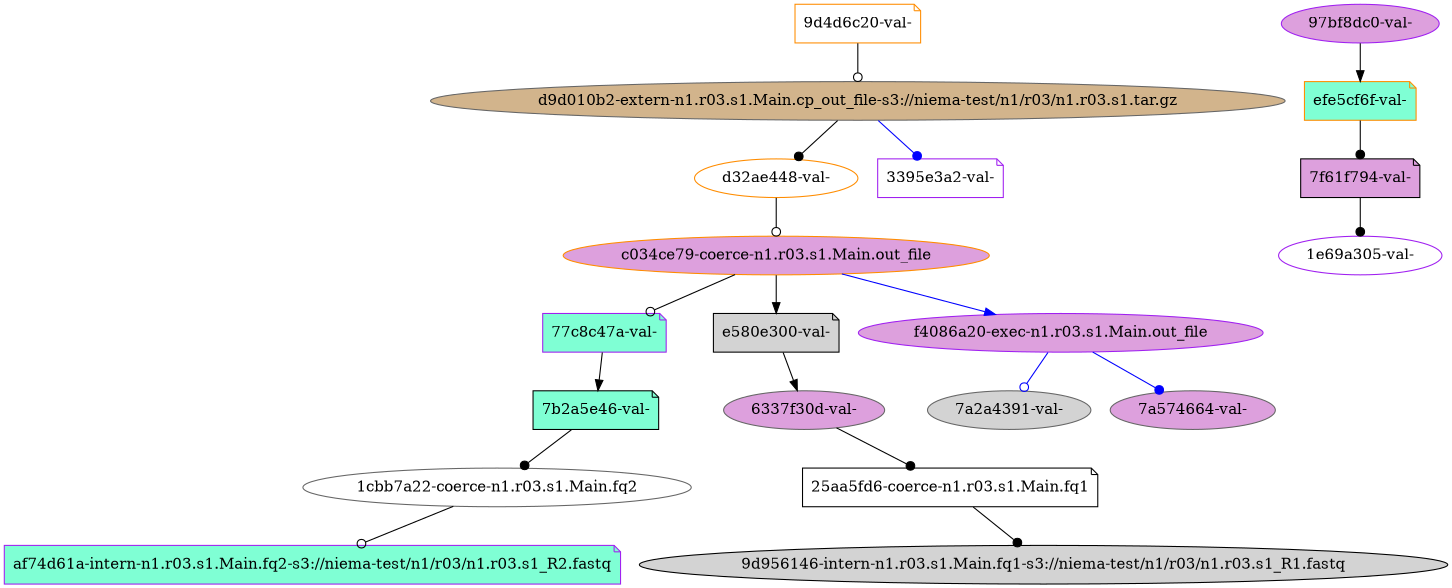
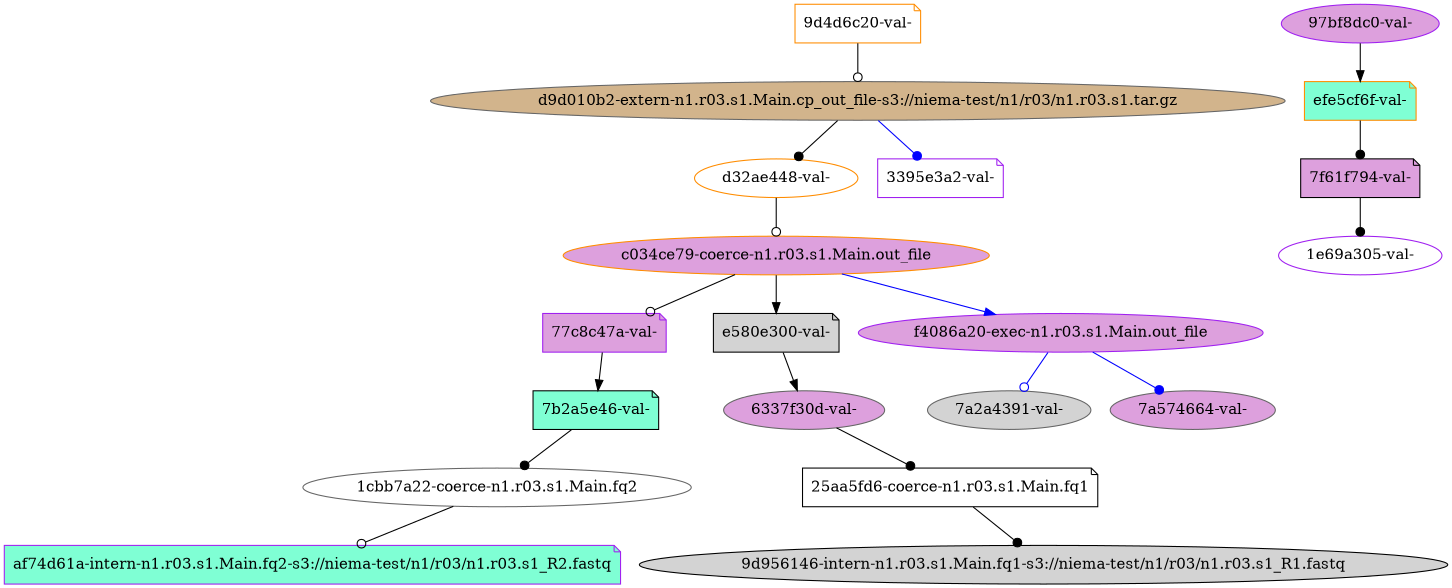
node "77c8c47a-val-": fillcolor aquamarine -> plum
